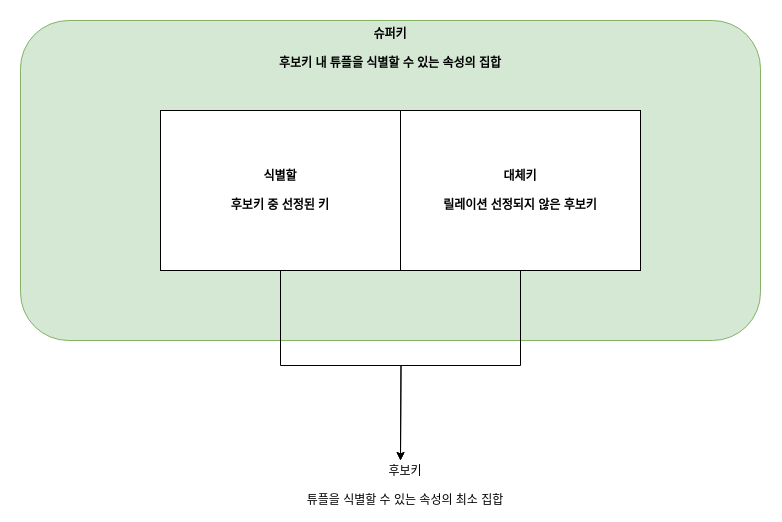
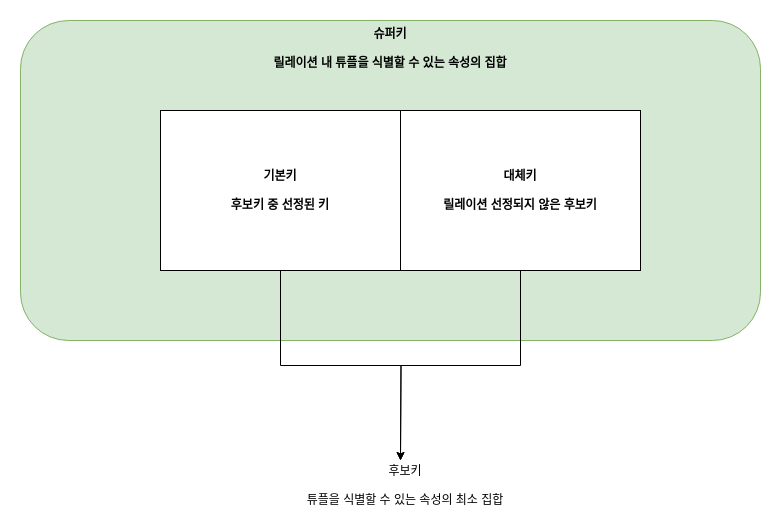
node "슈퍼키 후보키 내 튜플을 식별할 수 있는 속성의 집합": label "슈퍼키 후보키 내 튜플을 식별할 수 있는 속성의 집합" -> "슈퍼키 릴레이션 내 튜플을 식별할 수 있는 속성의 집합"
node "식별할 후보키 중 선정된 키": label "식별할 후보키 중 선정된 키" -> "기본키 후보키 중 선정된 키"
